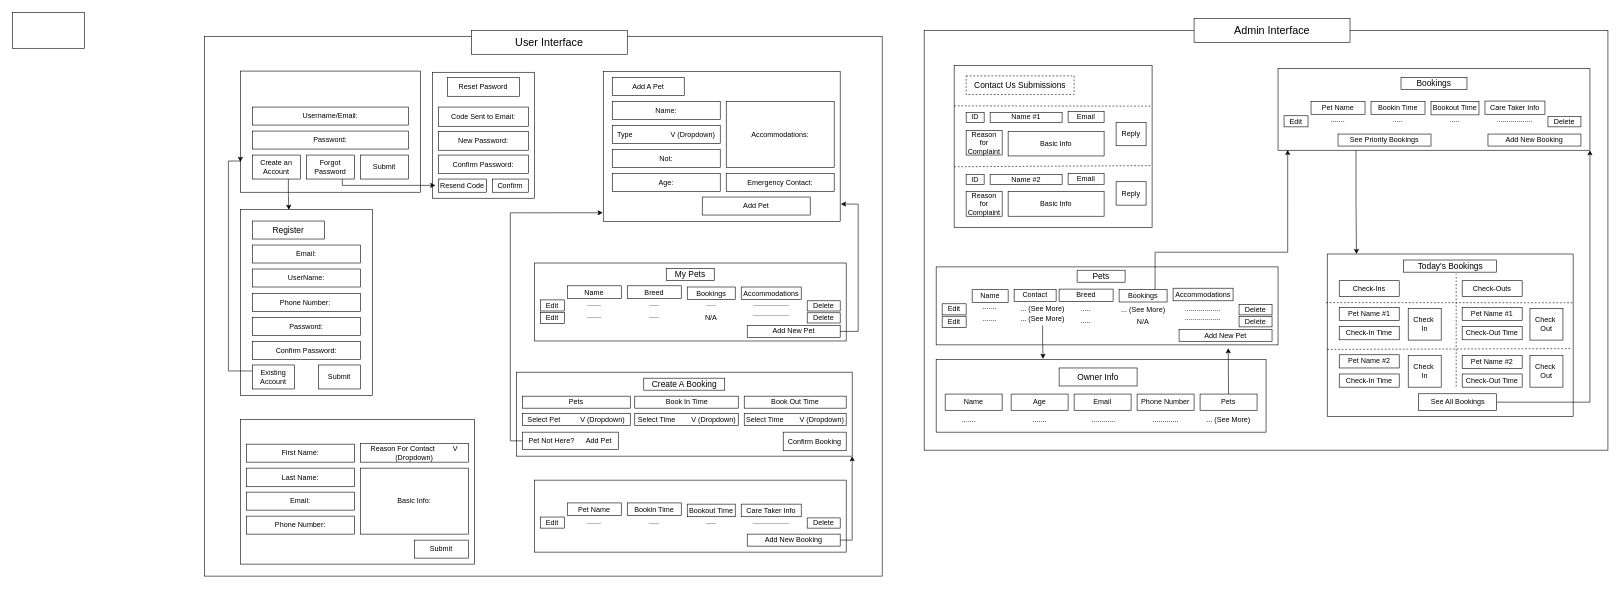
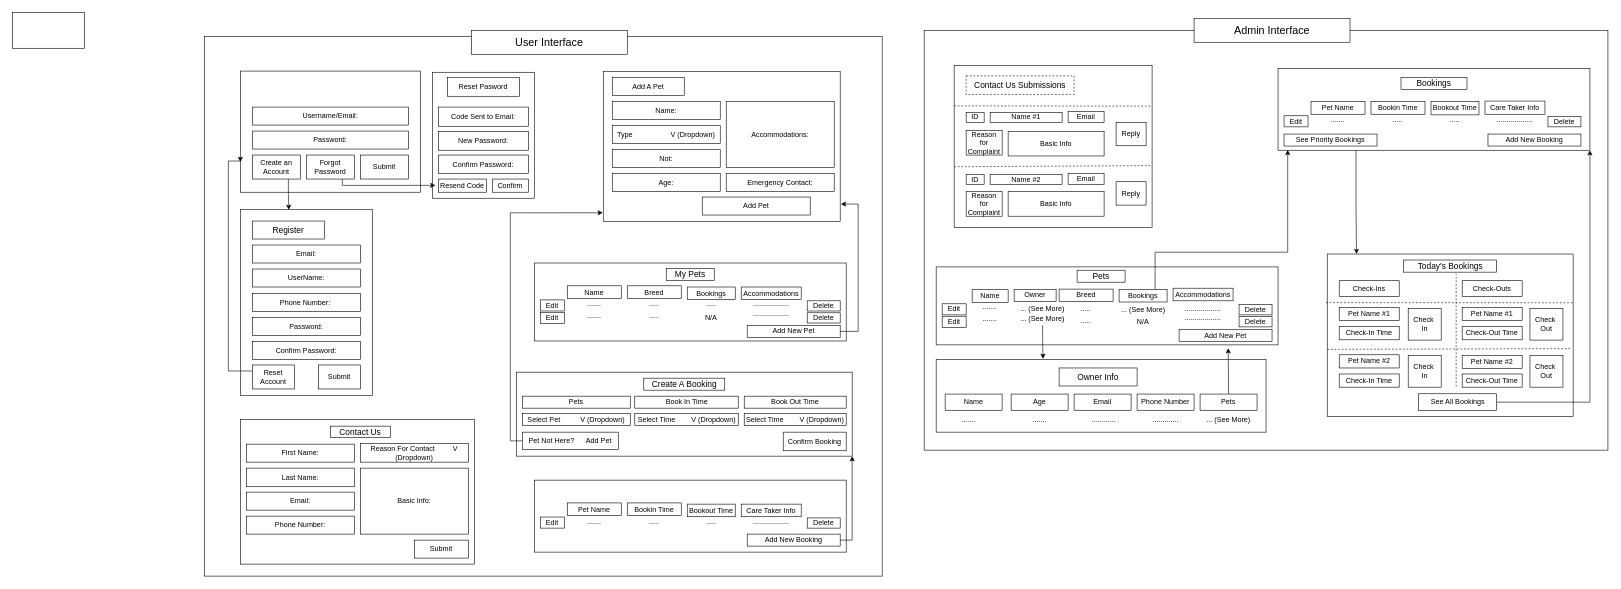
node "See Priority Bookings": moved (1385, 140) -> (1331, 140)
node "Contact": label "Contact" -> "Owner"
node "Existing Account": label "Existing Account" -> "Reset Account"
node "Contact Us": added
